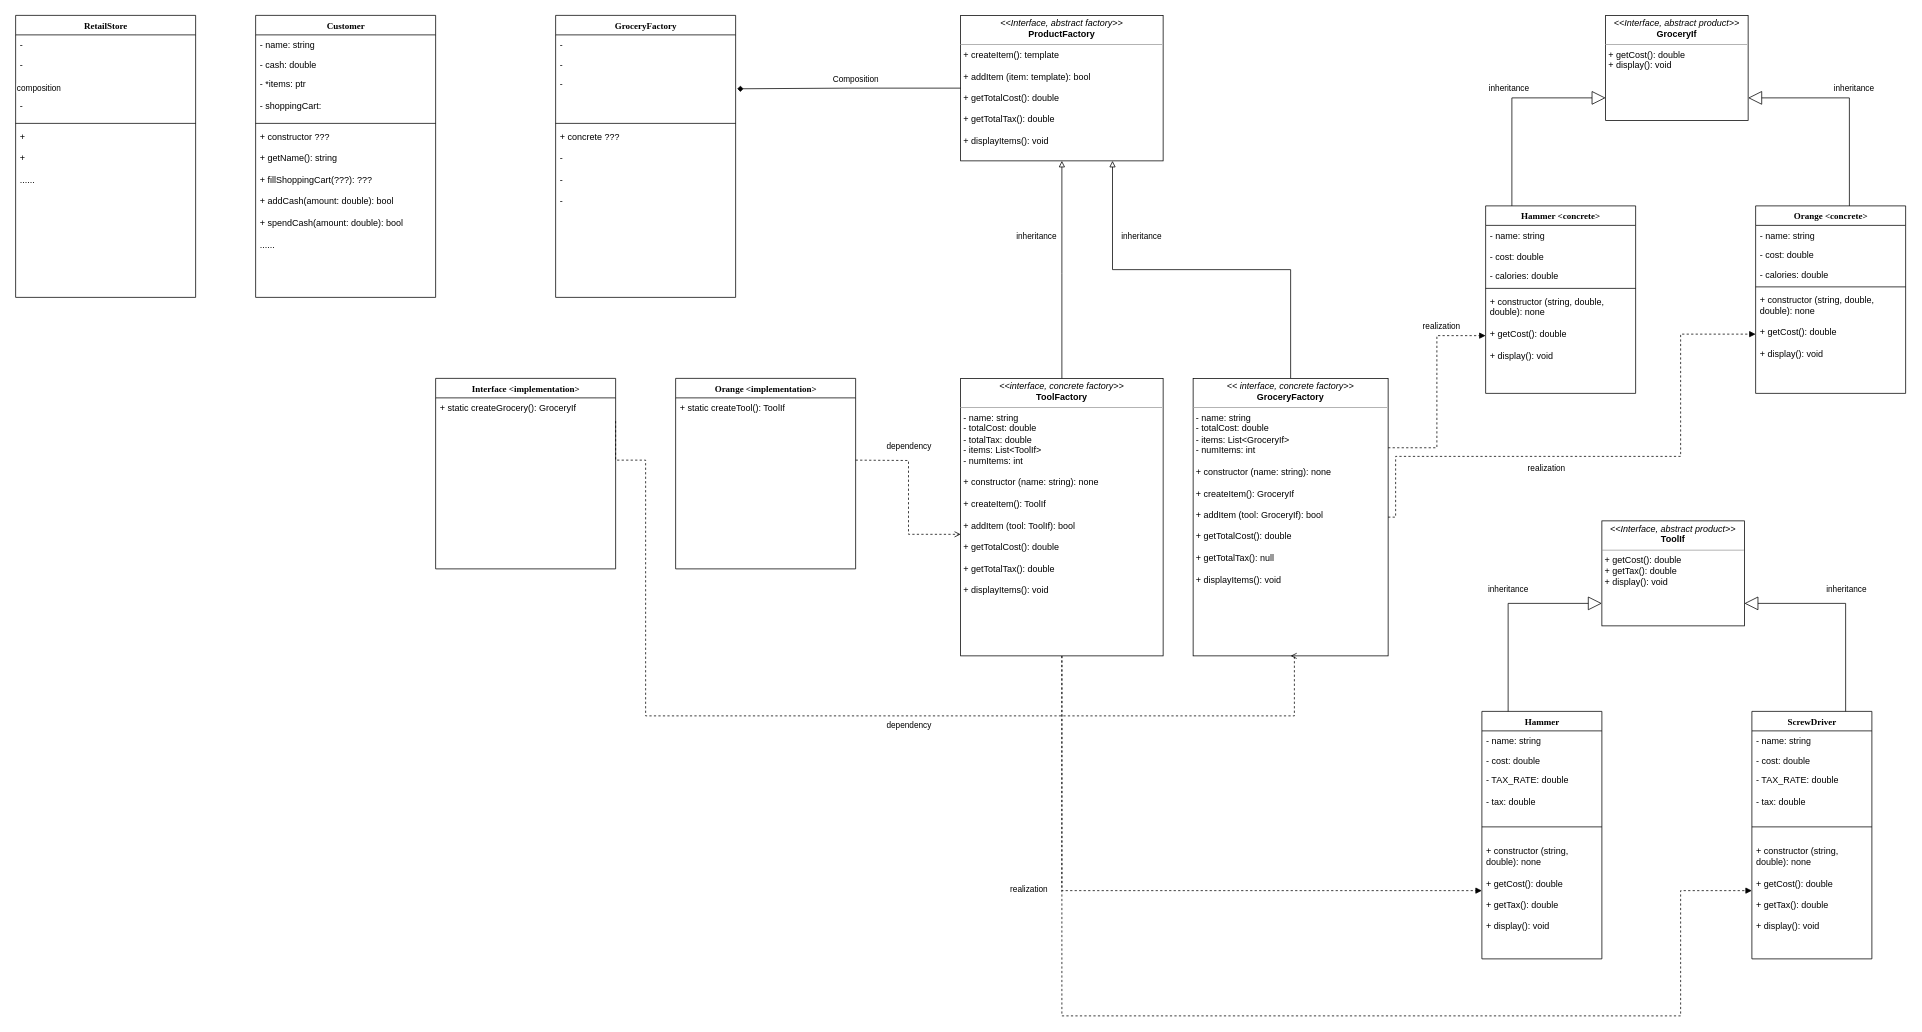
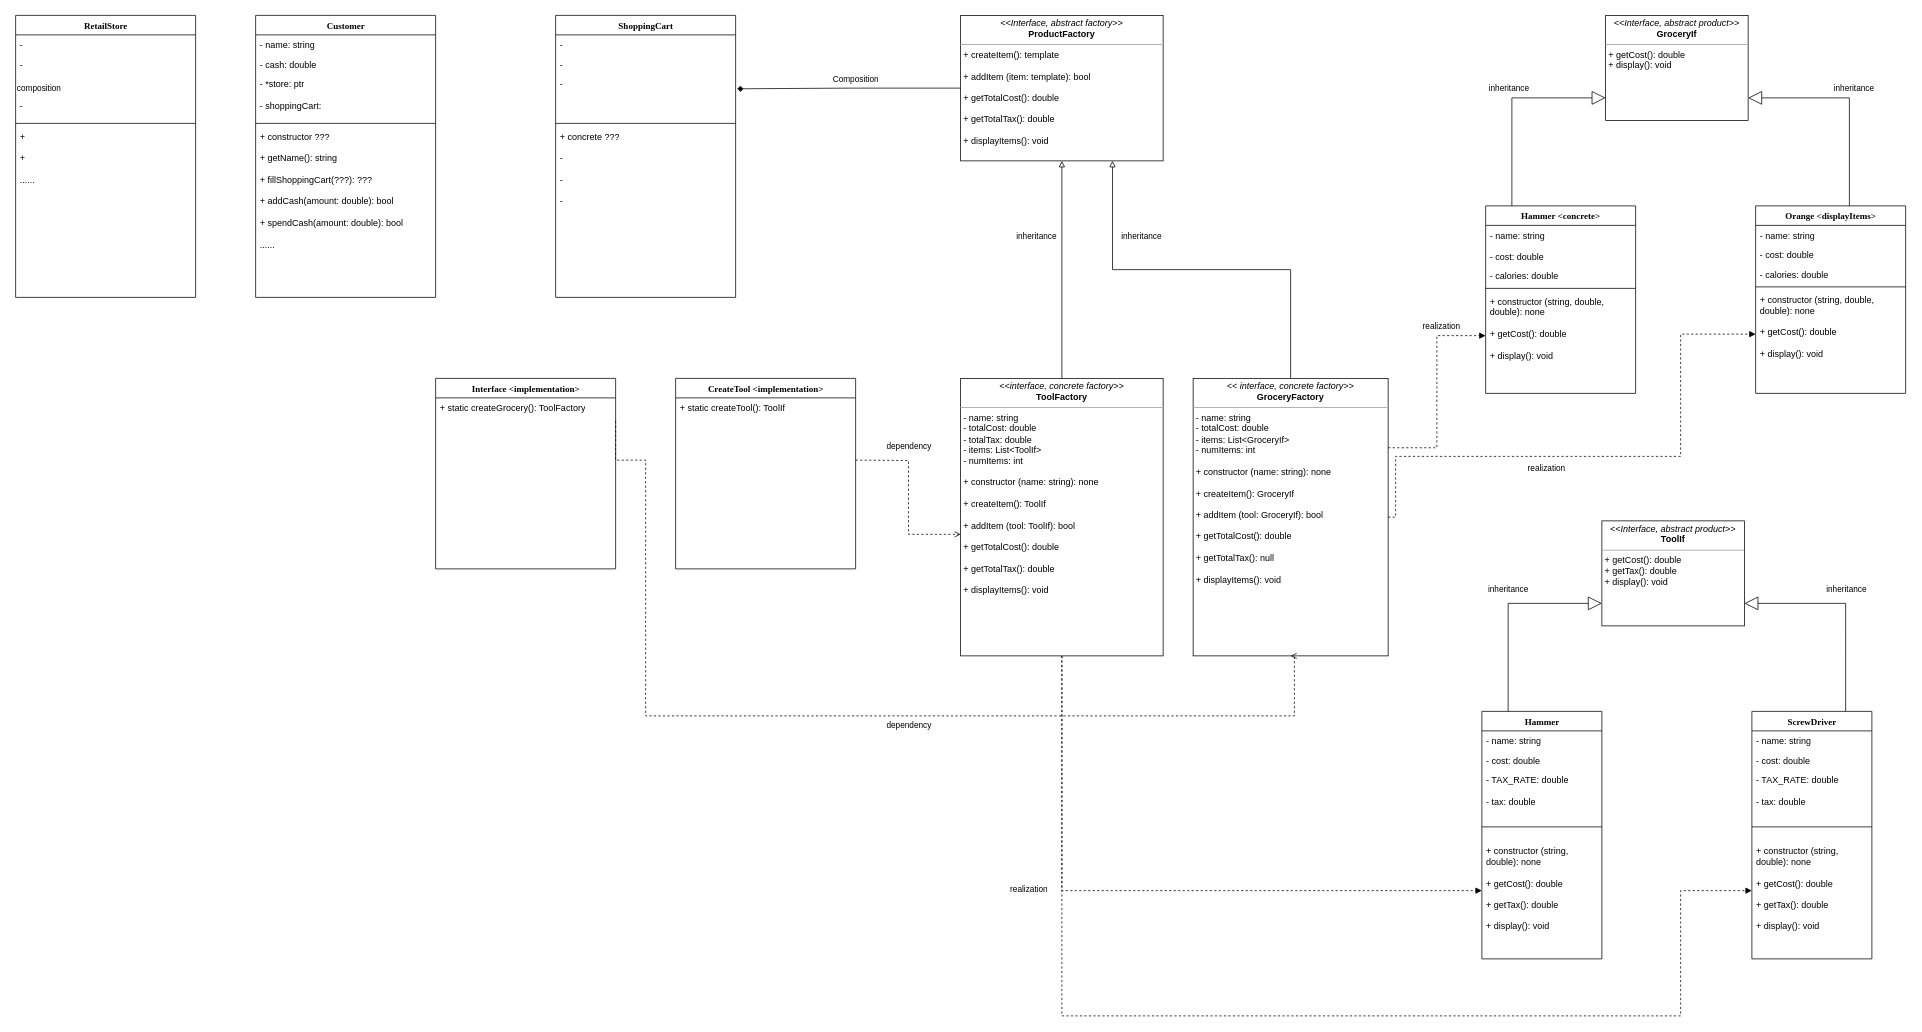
node "GroceryFactory": label "GroceryFactory" -> "ShoppingCart"
node "- *items: ptr - shoppingCart:": label "- *items: ptr - shoppingCart:" -> "- *store: ptr - shoppingCart:"
node "Orange <concrete>": label "Orange <concrete>" -> "Orange <displayItems>"
node "Orange <implementation>": label "Orange <implementation>" -> "CreateTool <implementation>"
node "+ static createGrocery(): GroceryIf": label "+ static createGrocery(): GroceryIf" -> "+ static createGrocery(): ToolFactory"
